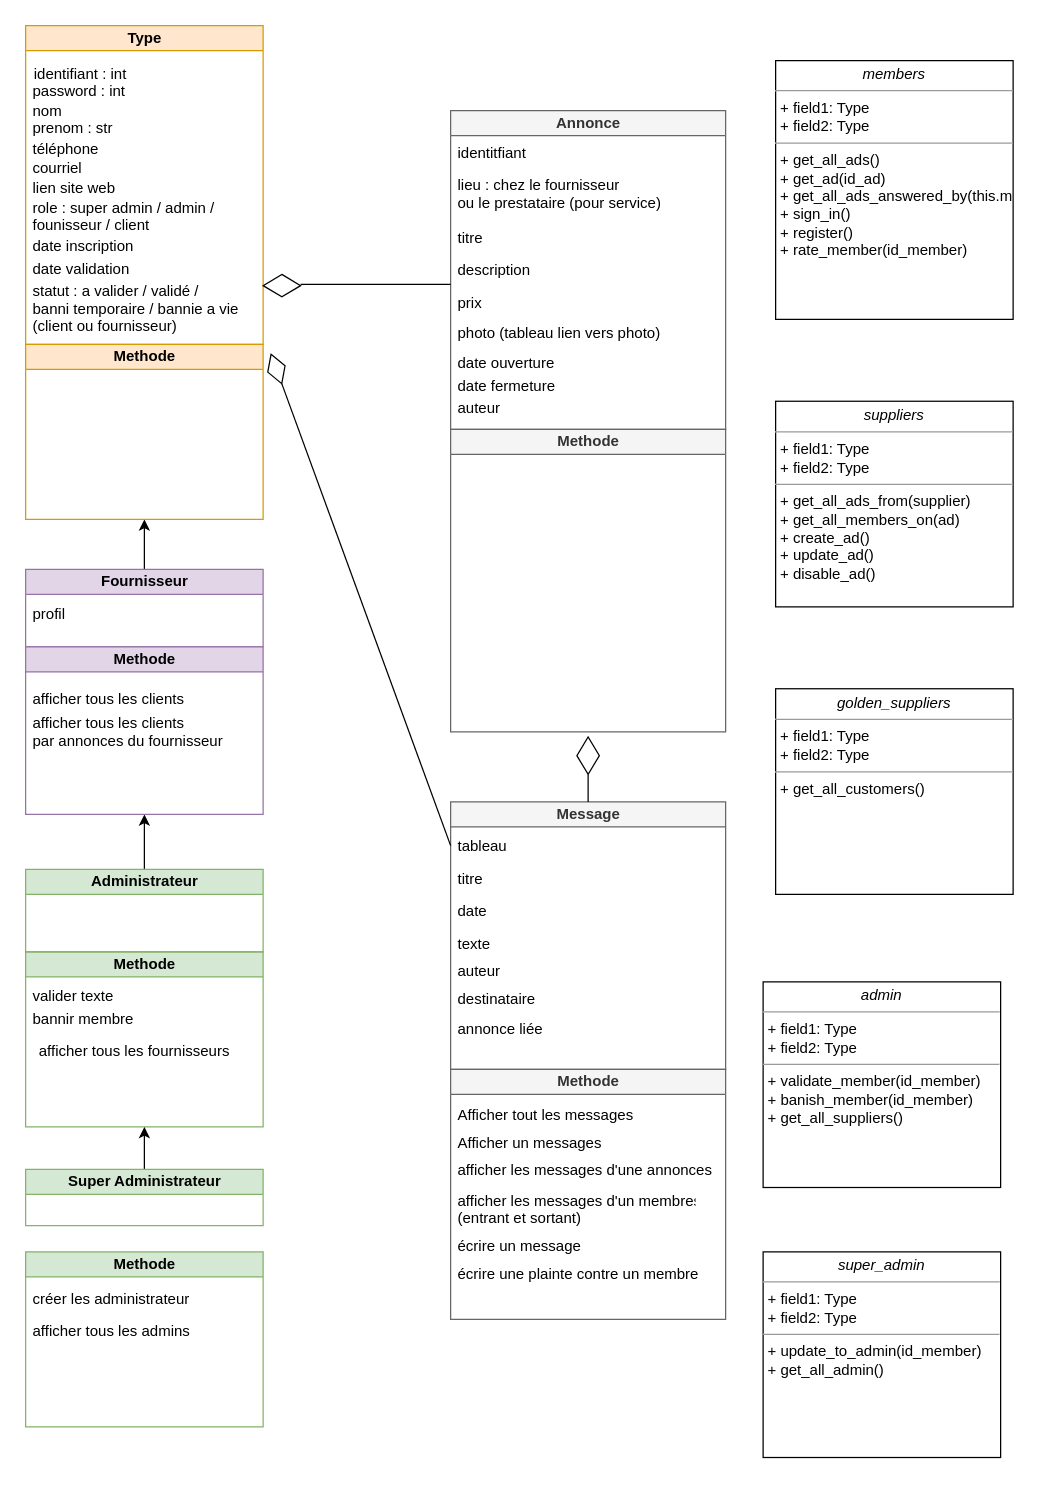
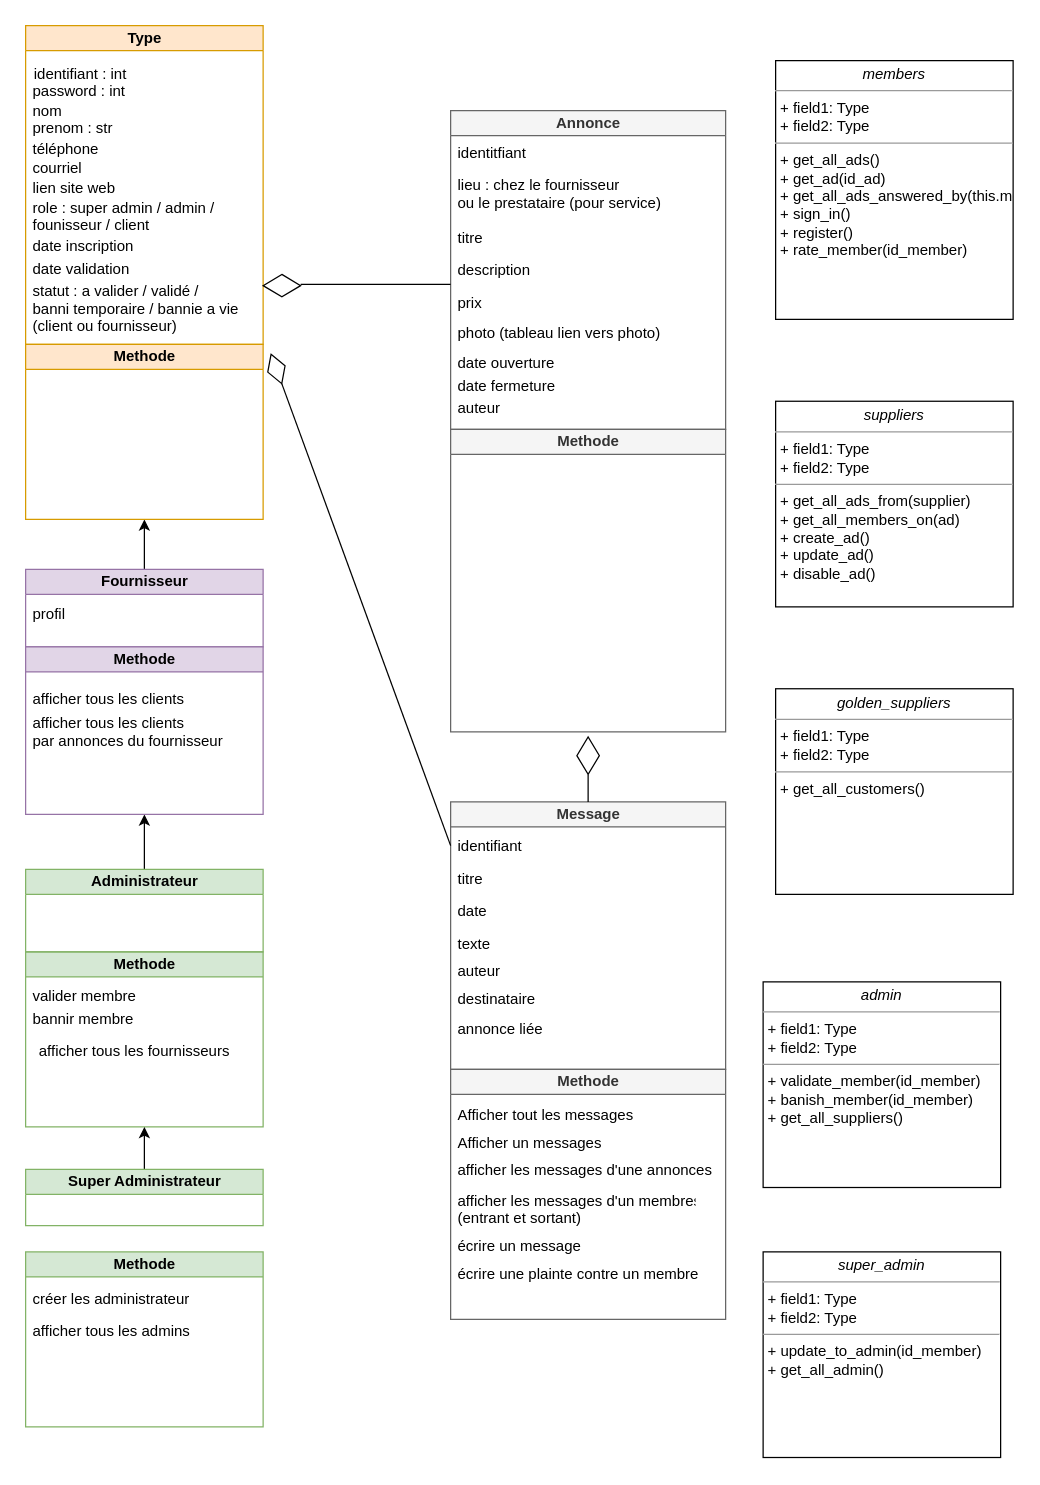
node "tableau": label "tableau" -> "identifiant"
node "valider texte": label "valider texte" -> "valider membre"
